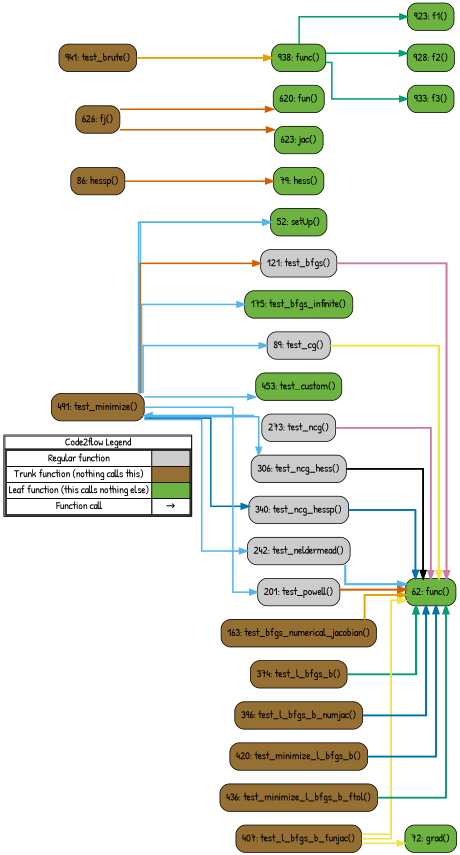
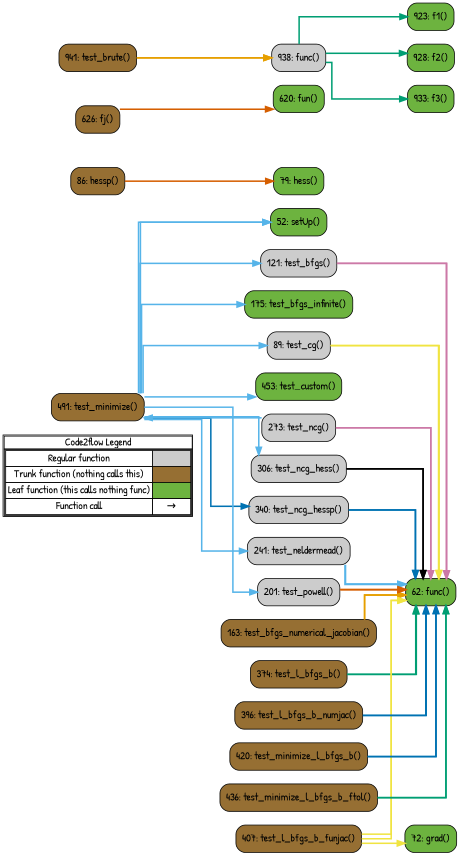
node "938: func()": fillcolor #6db33f -> #cccccc
node "623: jac()": removed
edge "491: test_minimize()" -> "121: test_bfgs()": color #d55e00 -> #56b4e9
edge "491: test_minimize()" -> "273: test_ncg()": reversed
node "Code2flow Legend": text "Leaf function (this calls nothing else)" -> "Leaf function (this calls nothing func)"
node "242: test_neldermead()": label "242: test_neldermead()" -> "241: test_neldermead()"
